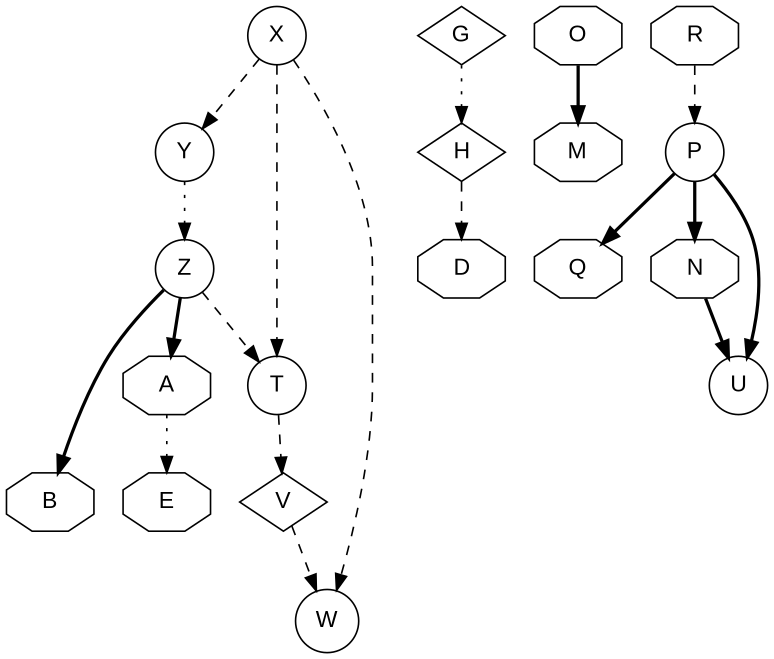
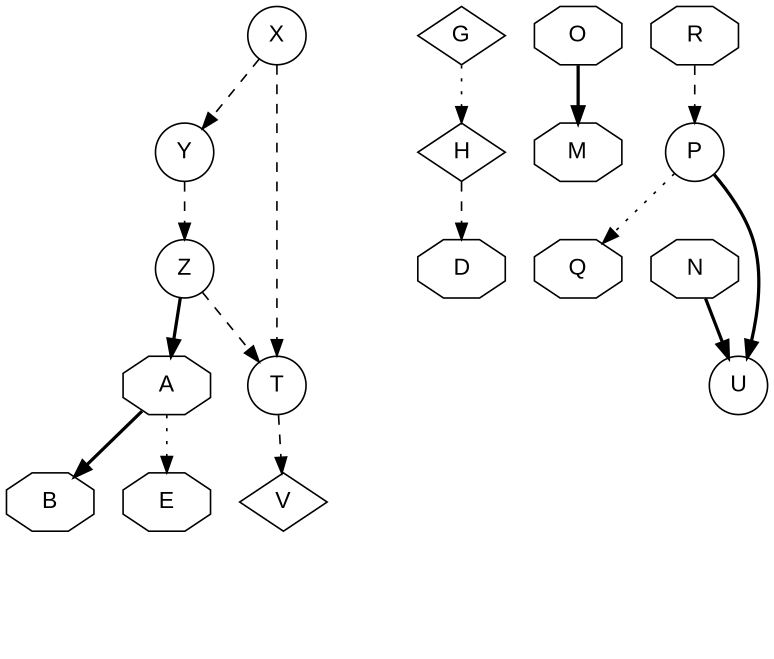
edge "Y" -> "Z": style dotted -> dashed
edge "P" -> "Q": style bold -> dotted
edge "P" -> "N": removed
edge "Z" -> "B": now "A" -> "B"
node "W": removed
